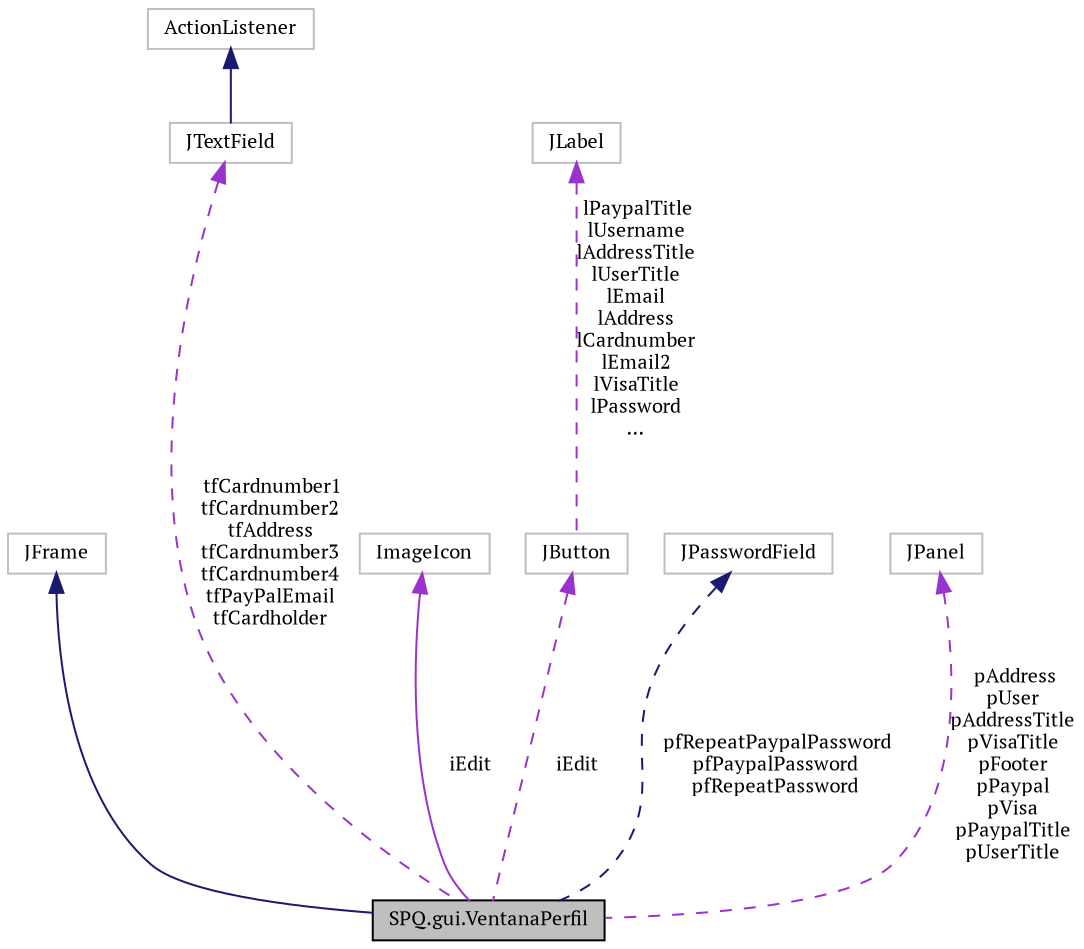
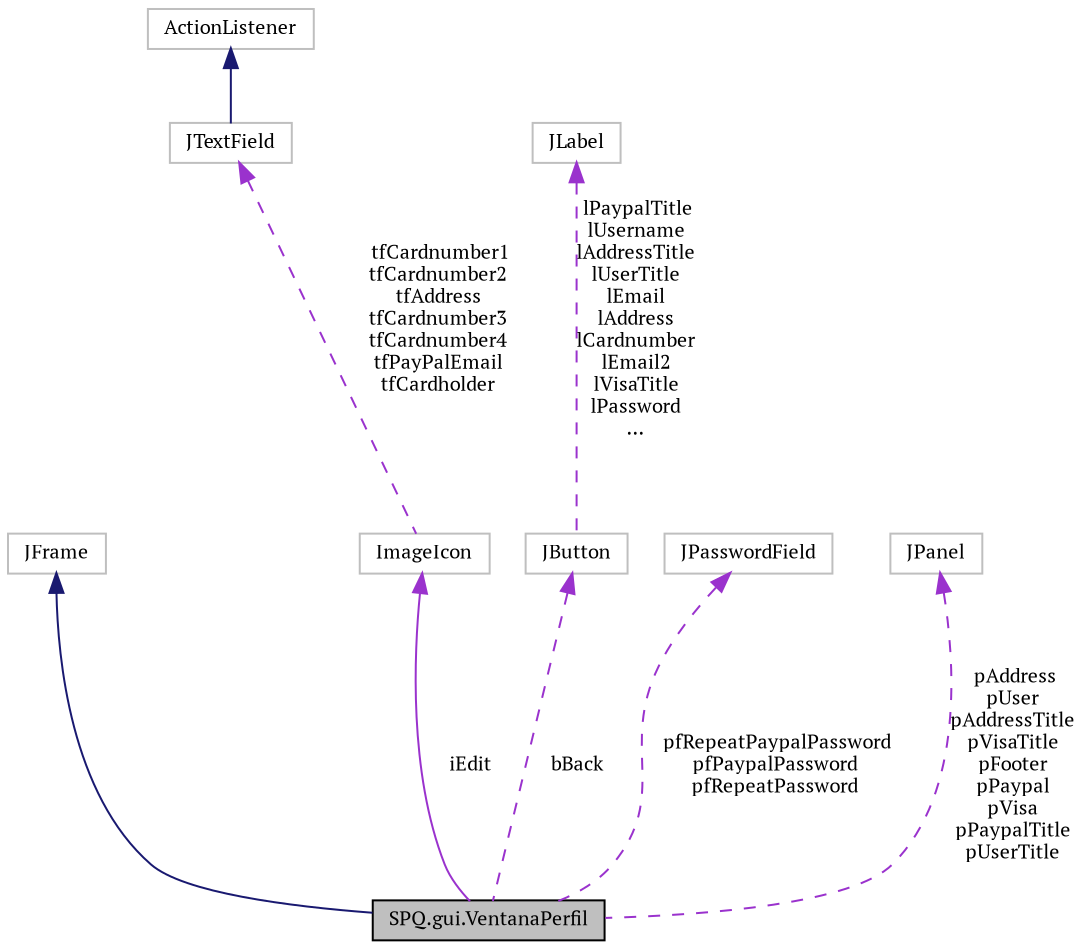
edge "SPQ.gui.VentanaPerfil" -> "JTextField": now "ImageIcon" -> "JTextField"
edge "SPQ.gui.VentanaPerfil" -> "JPasswordField": color midnightblue -> darkorchid3
edge "SPQ.gui.VentanaPerfil" -> "JButton": label " iEdit" -> " bBack"
